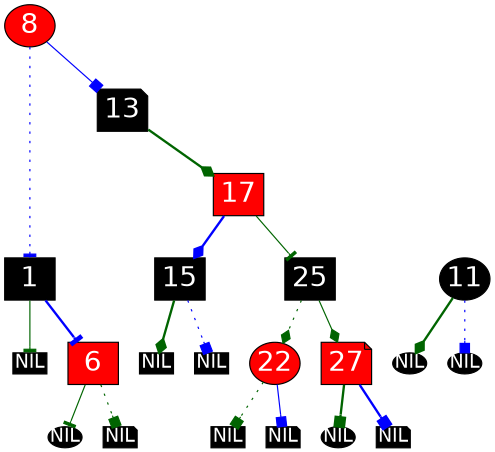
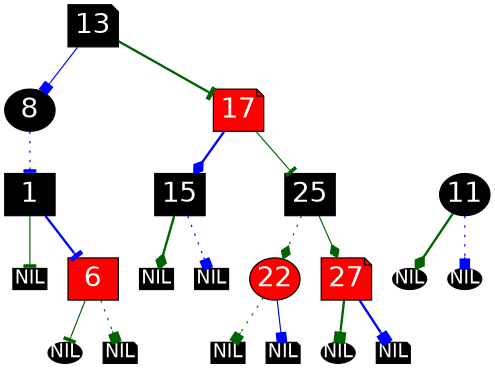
node "8": fillcolor red -> black
edge "8" -> "13": reversed
edge "13" -> "17": arrowhead diamond -> tee
node "17": shape box -> note
